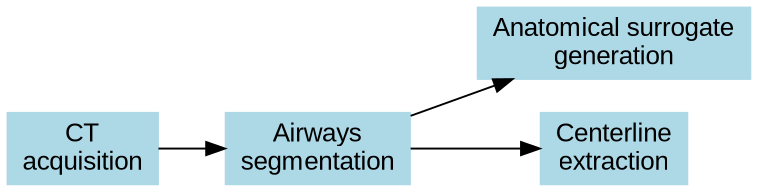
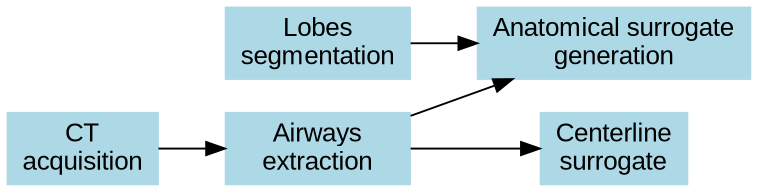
node "Lobes segmentation": added
node "Airways segmentation": label "Airways segmentation" -> "Airways extraction"
node "Centerline extraction": label "Centerline extraction" -> "Centerline surrogate"
